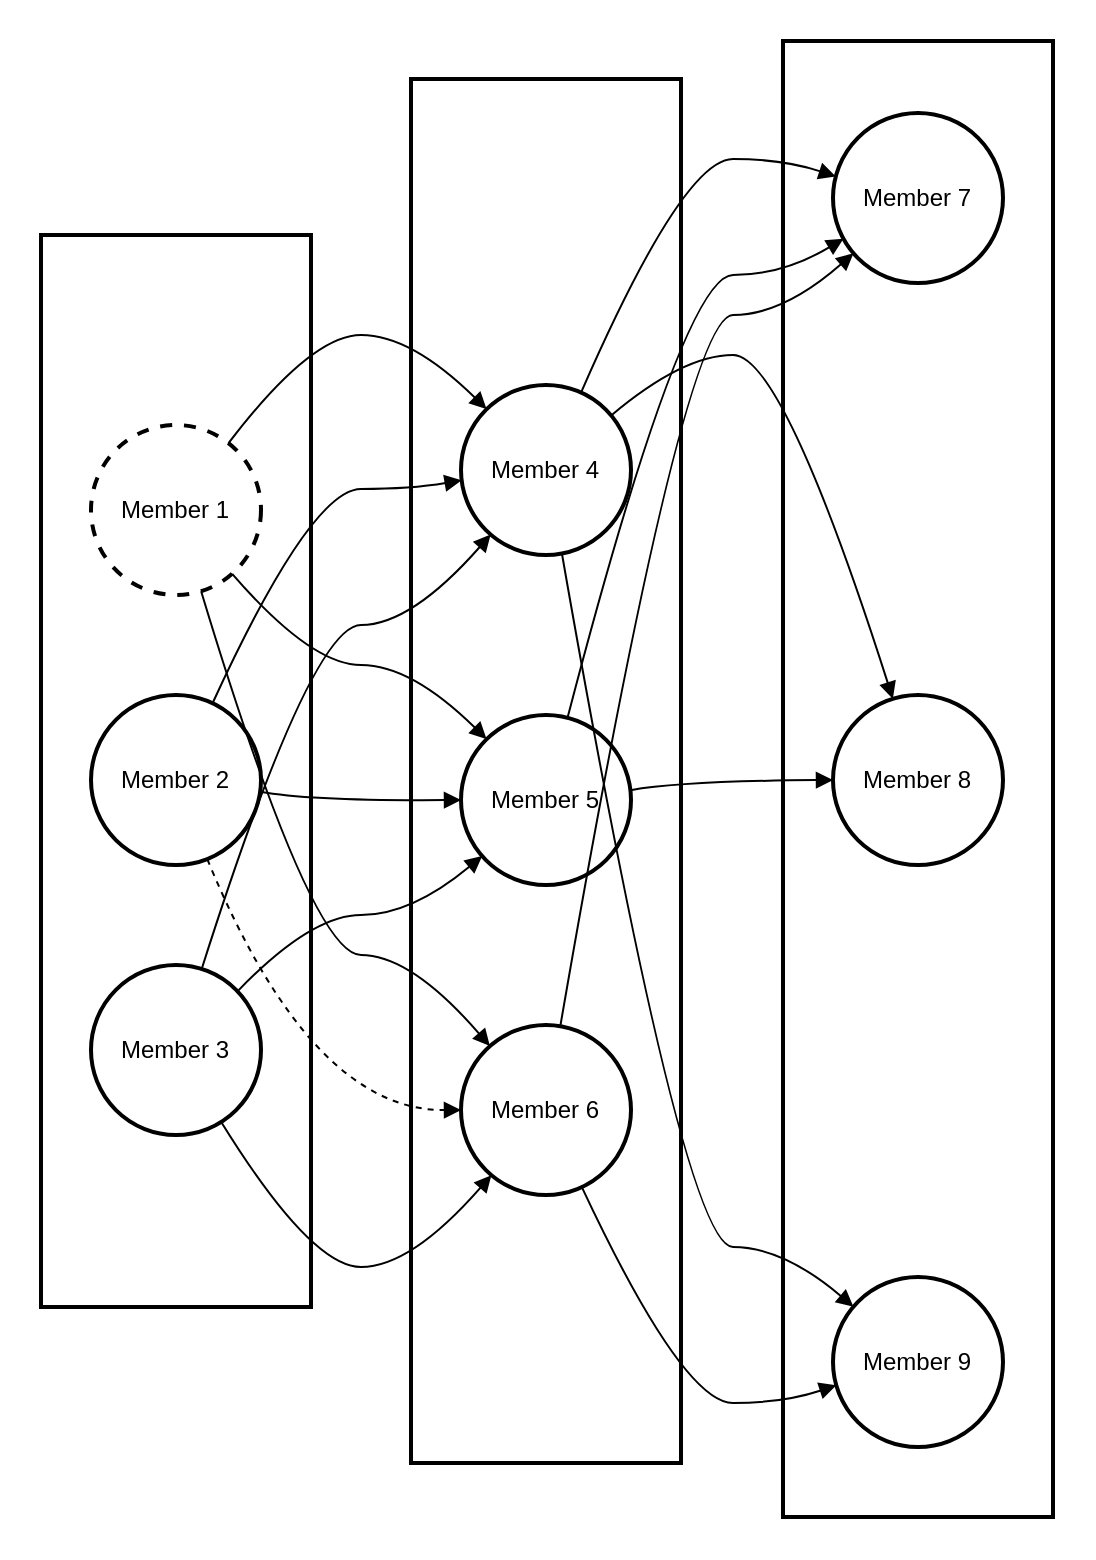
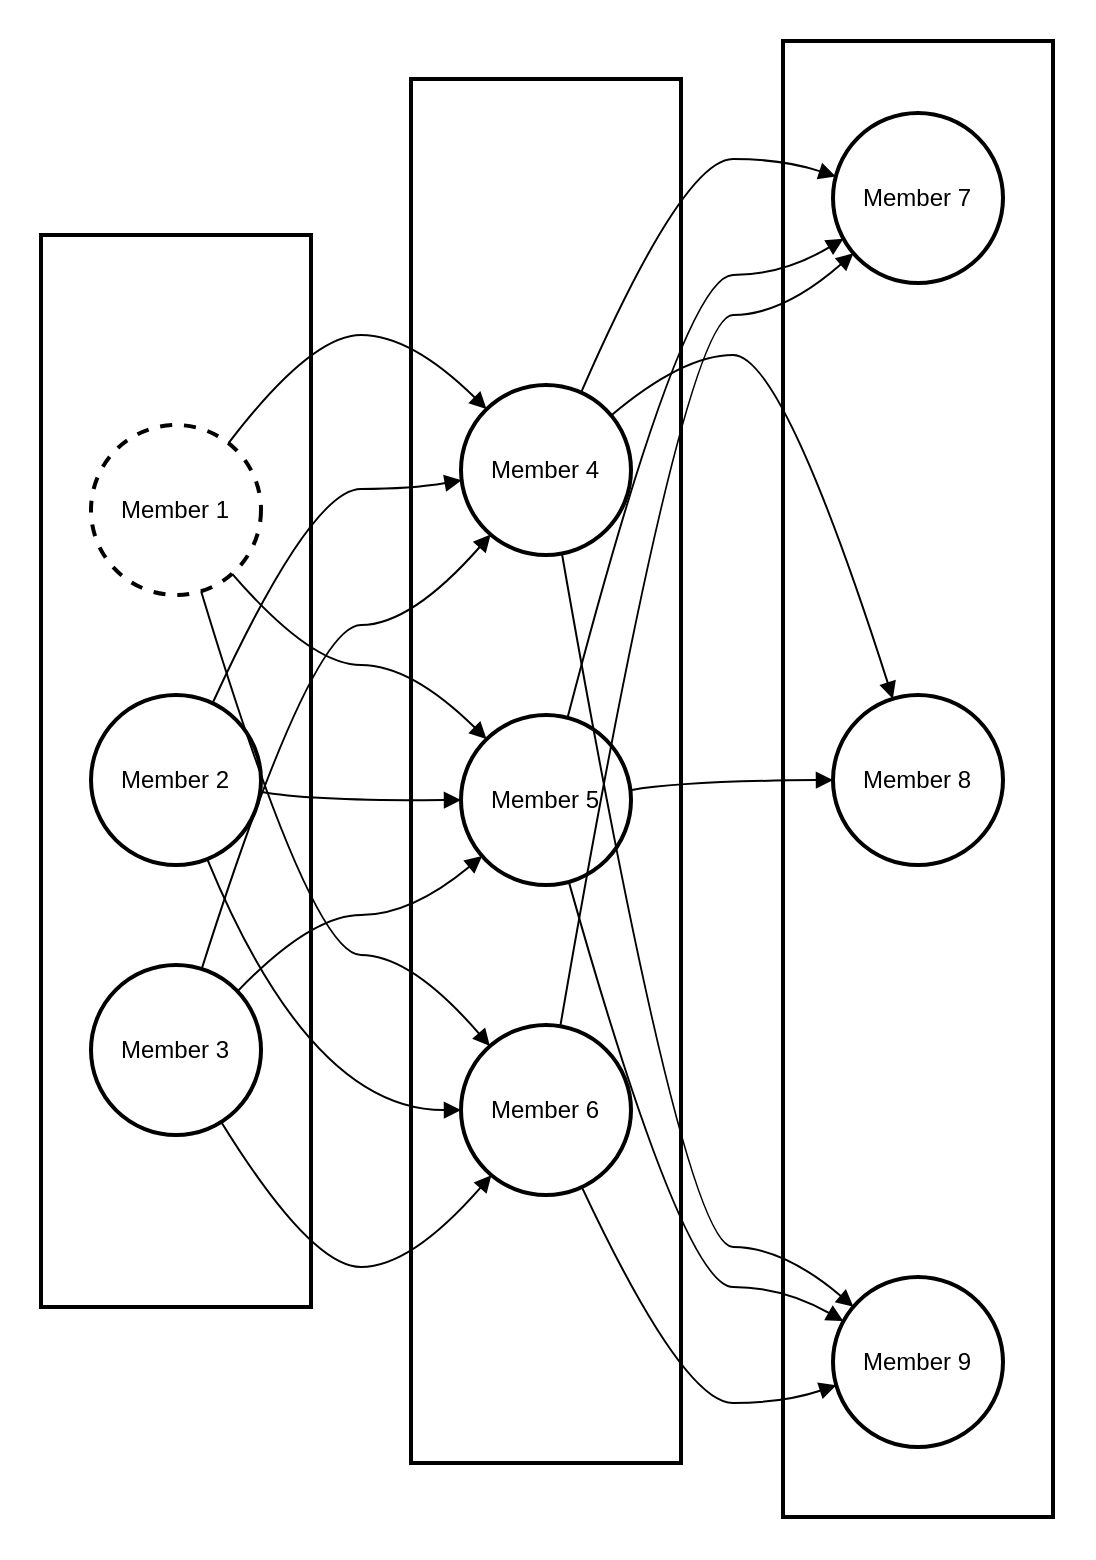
edge "Member 2" -> "Member 6": style dashed -> solid
edge "Member 5" -> "Member 9": added
